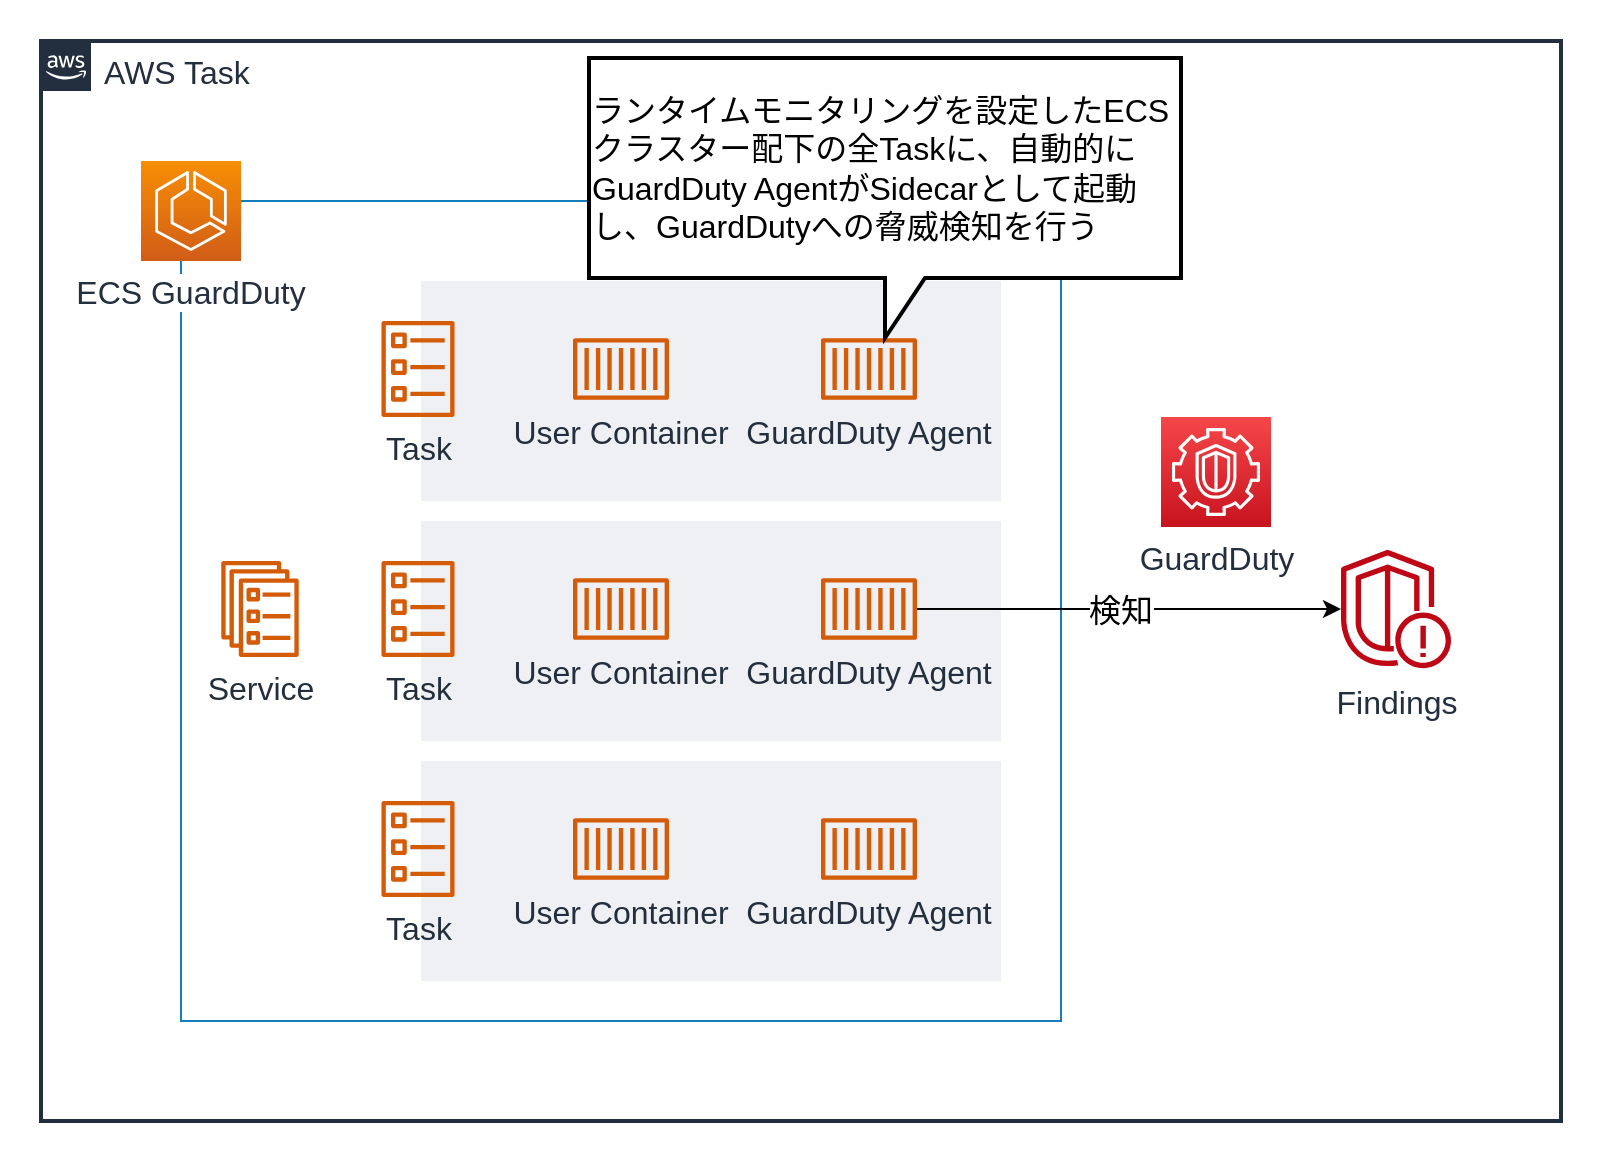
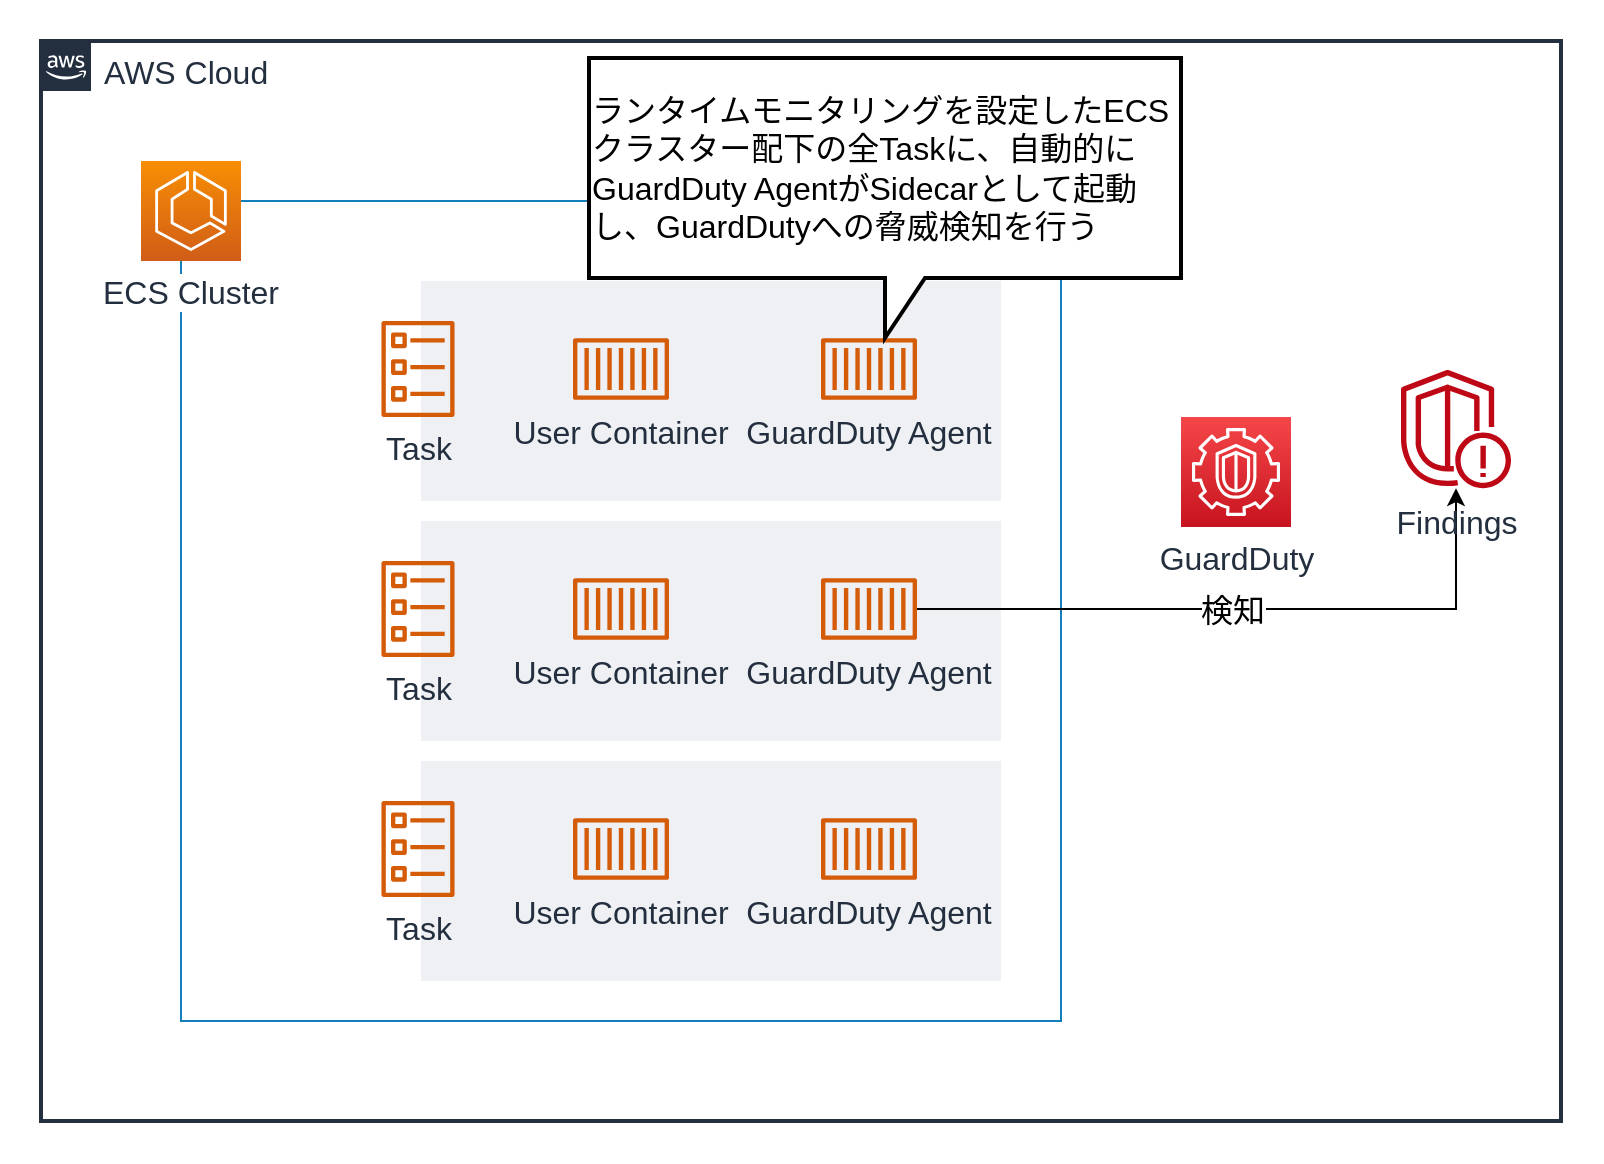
node "AWS Task": label "AWS Task" -> "AWS Cloud"
node "ECS GuardDuty": label "ECS GuardDuty" -> "ECS Cluster"
node "GuardDuty": moved (1216, 472) -> (1236, 472)
node "Service": removed
node "Findings": moved (1396, 609) -> (1456, 429)
